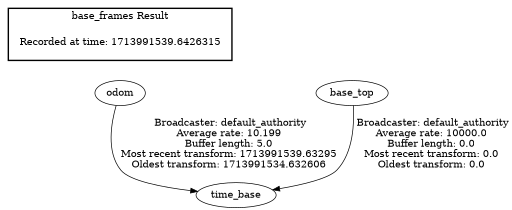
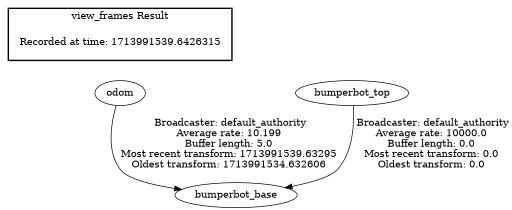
cluster "base_frames Result": label "base_frames Result" -> "view_frames Result"
node "base_top": label "base_top" -> "bumperbot_top"
node "time_base": label "time_base" -> "bumperbot_base"
